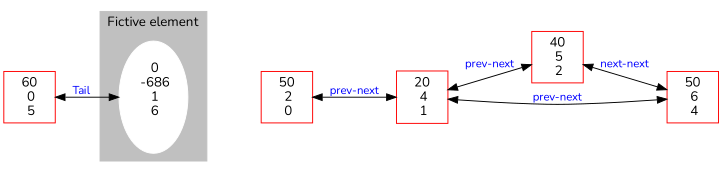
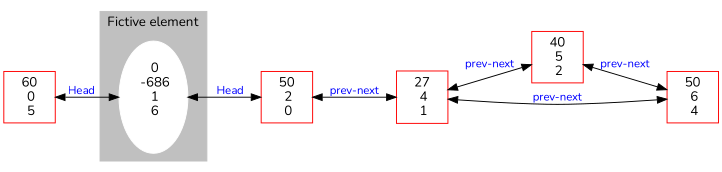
edge "40 5 2" -- "50 6 4": label "next-next" -> "prev-next"
edge "60 0 5" -- "0 -686 1 6": label "Tail" -> "Head"
edge "0 -686 1 6" -- "50 2 0": added, label "Head"
node "20 4 1": label "20 4 1" -> "27 4 1"
